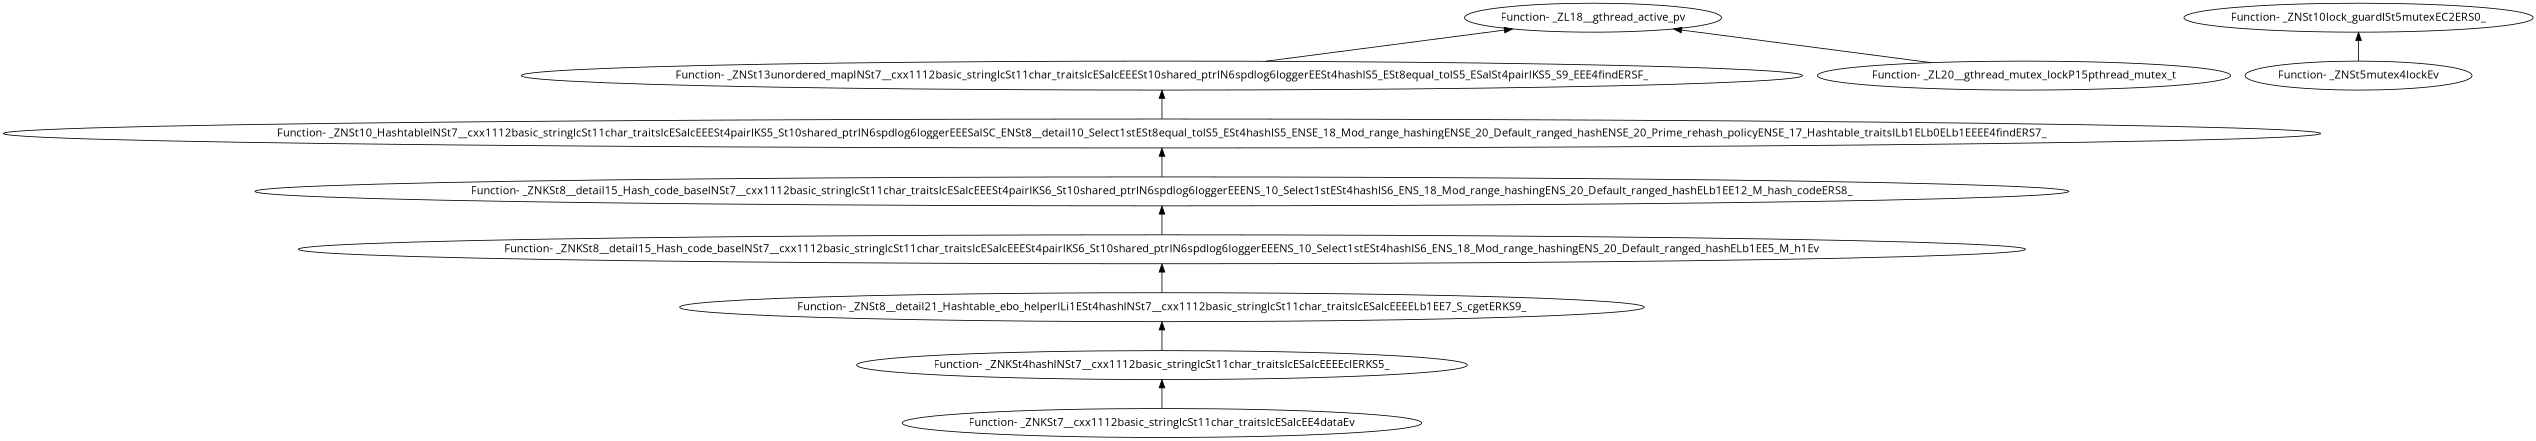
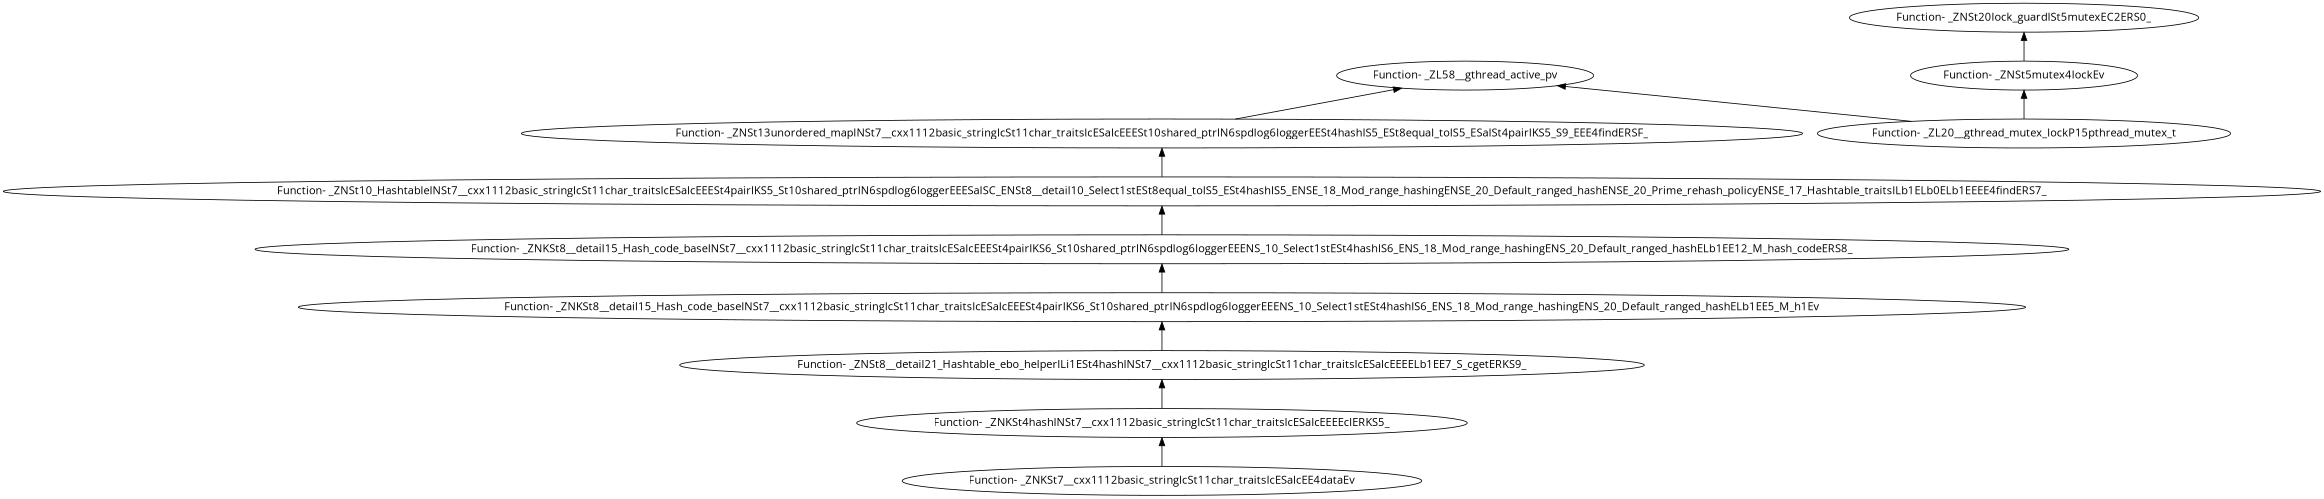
node "Function- _ZL18__gthread_active_pv": label "Function- _ZL18__gthread_active_pv" -> "Function- _ZL58__gthread_active_pv"
node "Function- _ZNSt10lock_guardISt5mutexEC2ERS0_": label "Function- _ZNSt10lock_guardISt5mutexEC2ERS0_" -> "Function- _ZNSt20lock_guardISt5mutexEC2ERS0_"
edge "Function- _ZL20__gthread_mutex_lockP15pthread_mutex_t" -> "Function- _ZNSt5mutex4lockEv": added
